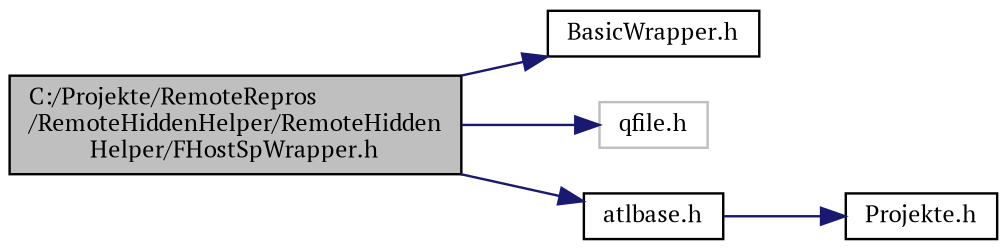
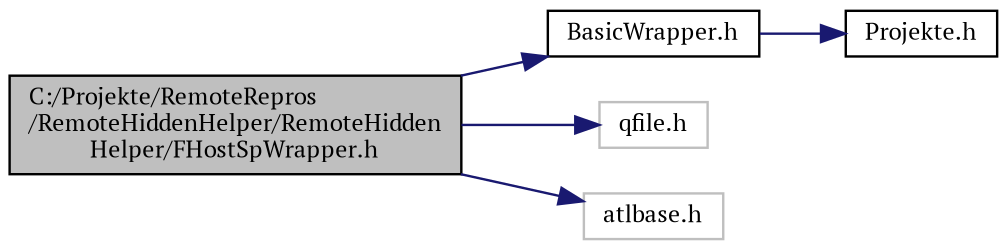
node "atlbase.h": color black -> grey75
edge "atlbase.h" -> "Projekte.h": now "BasicWrapper.h" -> "Projekte.h"
